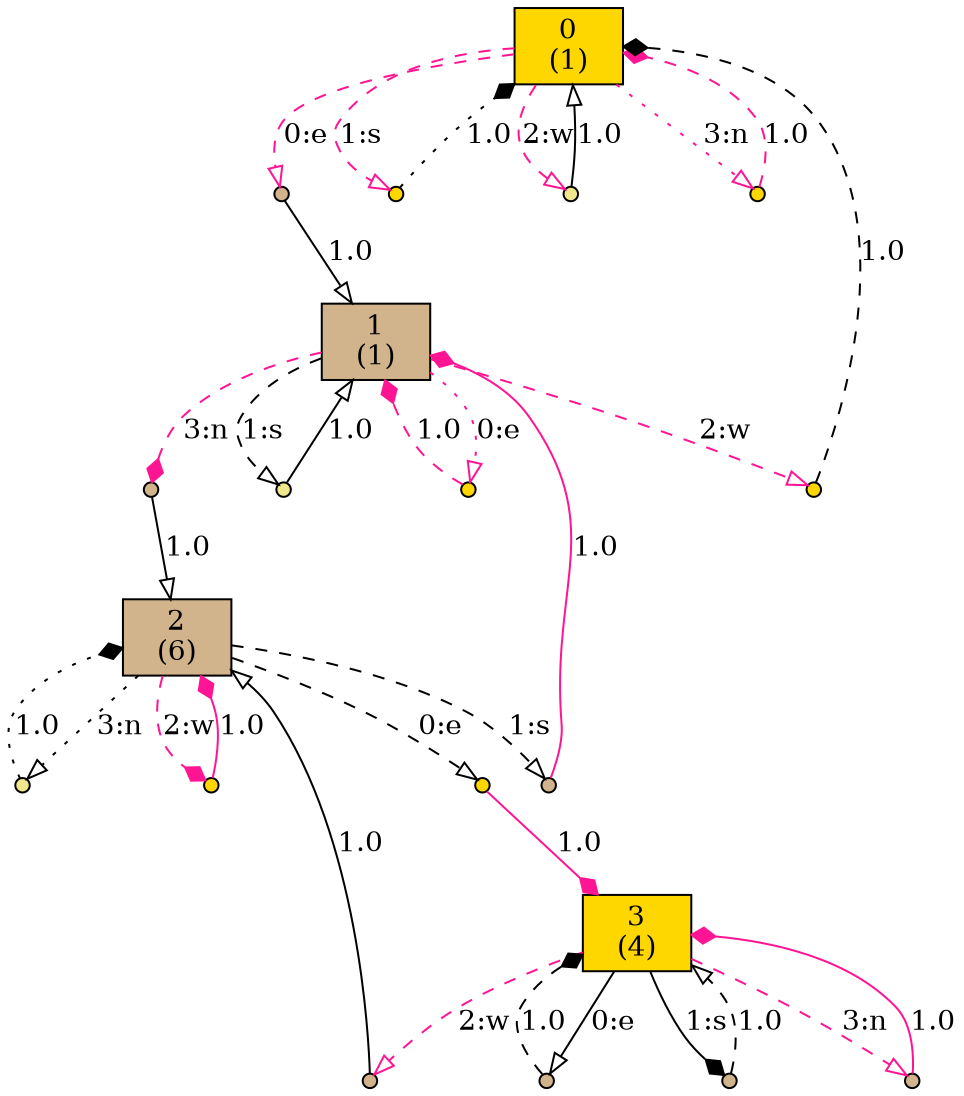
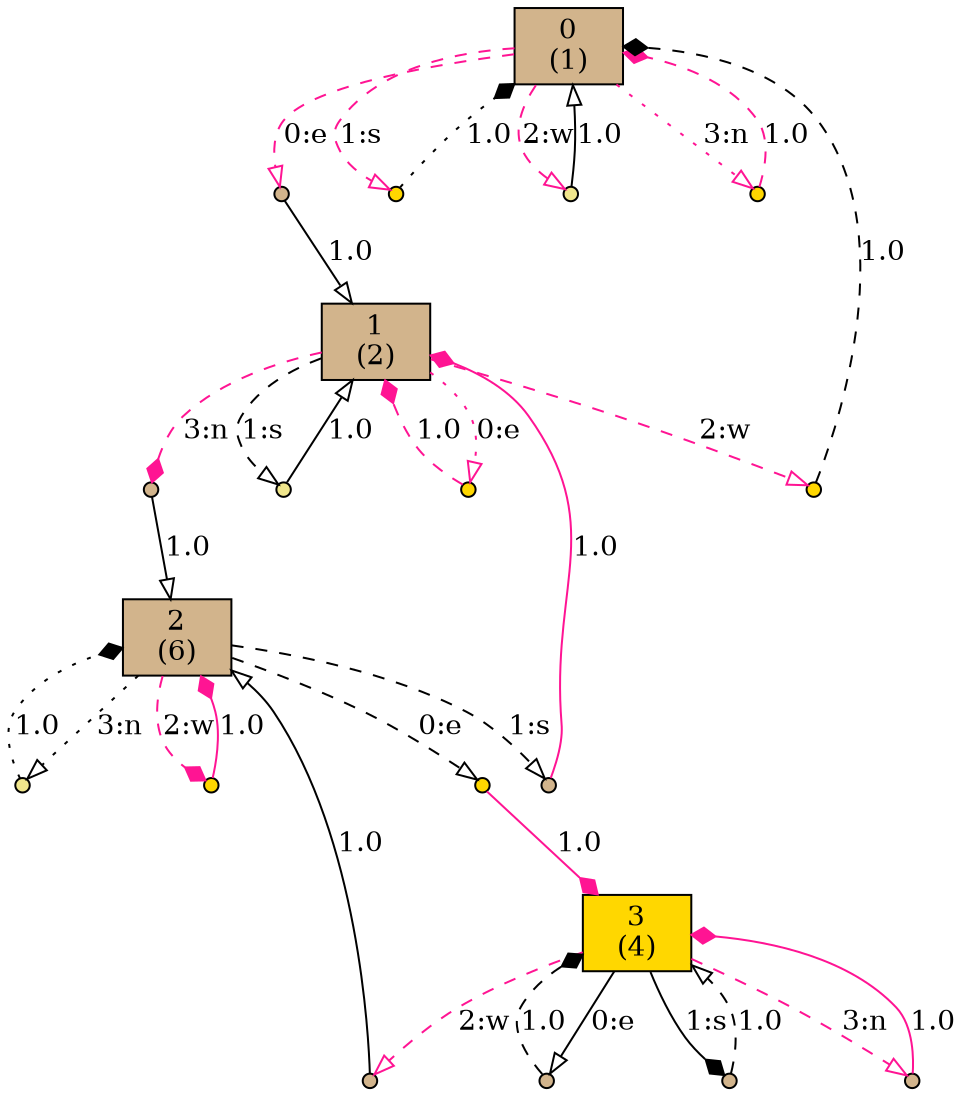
node "0 (1)": fillcolor gold -> tan
node "1 (1)": label "1 (1)" -> "1 (2)"
